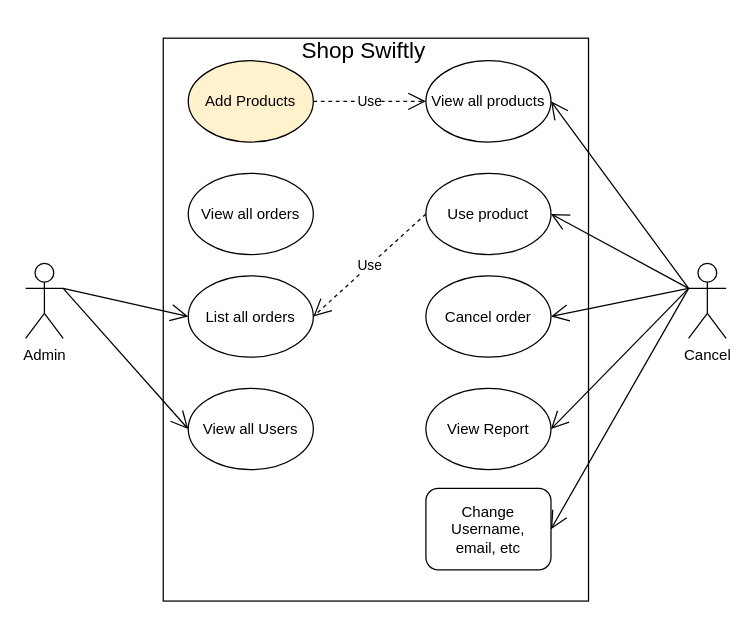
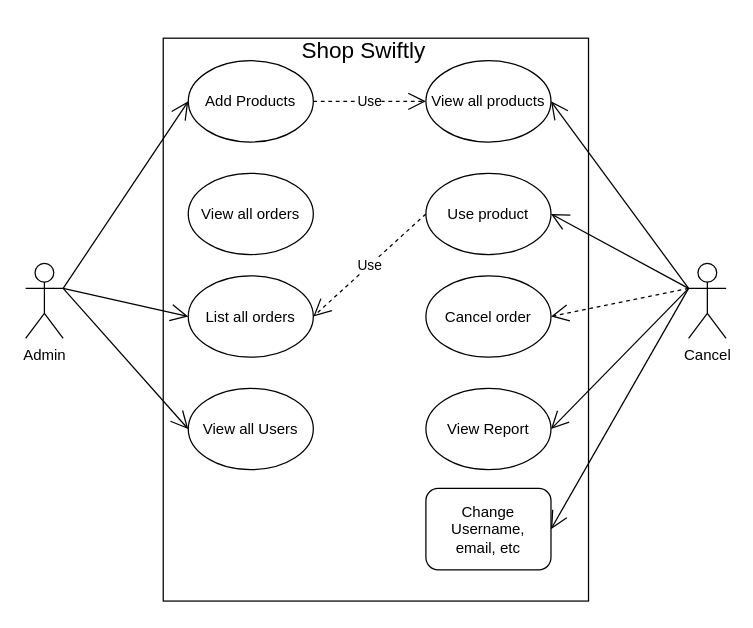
node "Add Products": fillcolor #fff2cc -> #ffffff
edge "Admin" -> "Add Products": added
edge "Cancel" -> "Cancel order": style solid -> dashed
